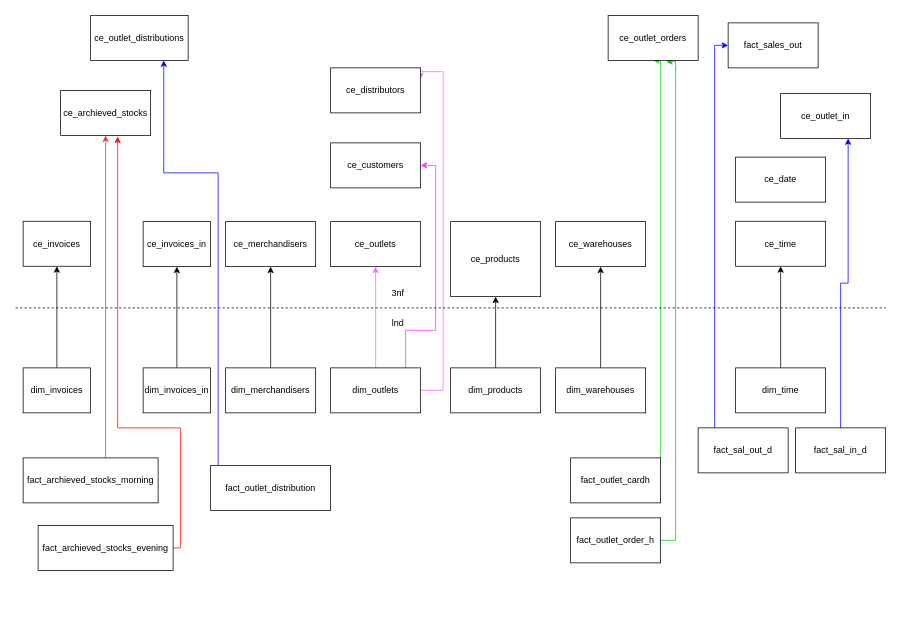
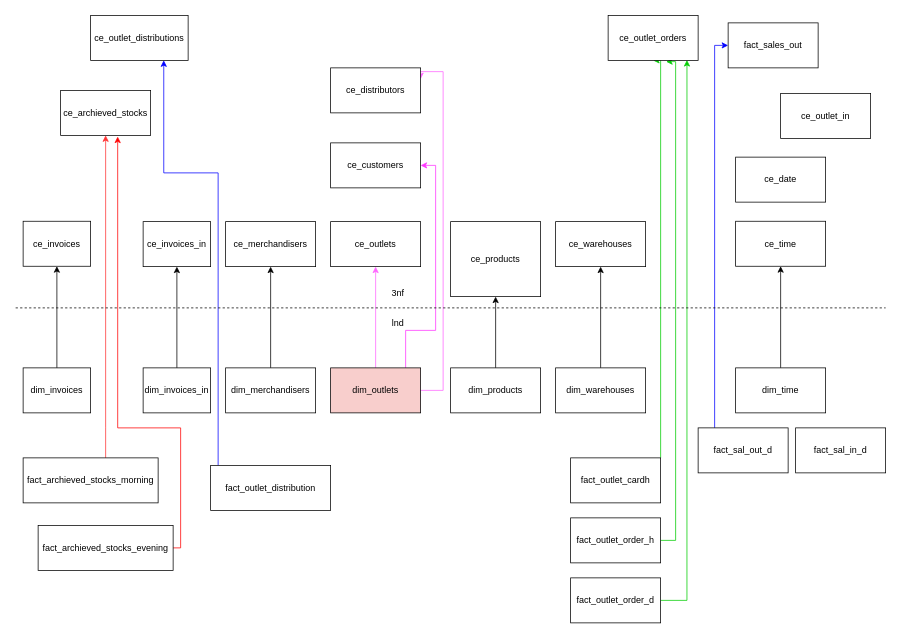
edge "fact_sal_in_d" -> "ce_outlet_in": removed
node "dim_outlets": fillcolor #ffffff -> #f8cecc
node "fact_outlet_order_d": added
edge "fact_outlet_order_d" -> "ce_outlet_orders": added
